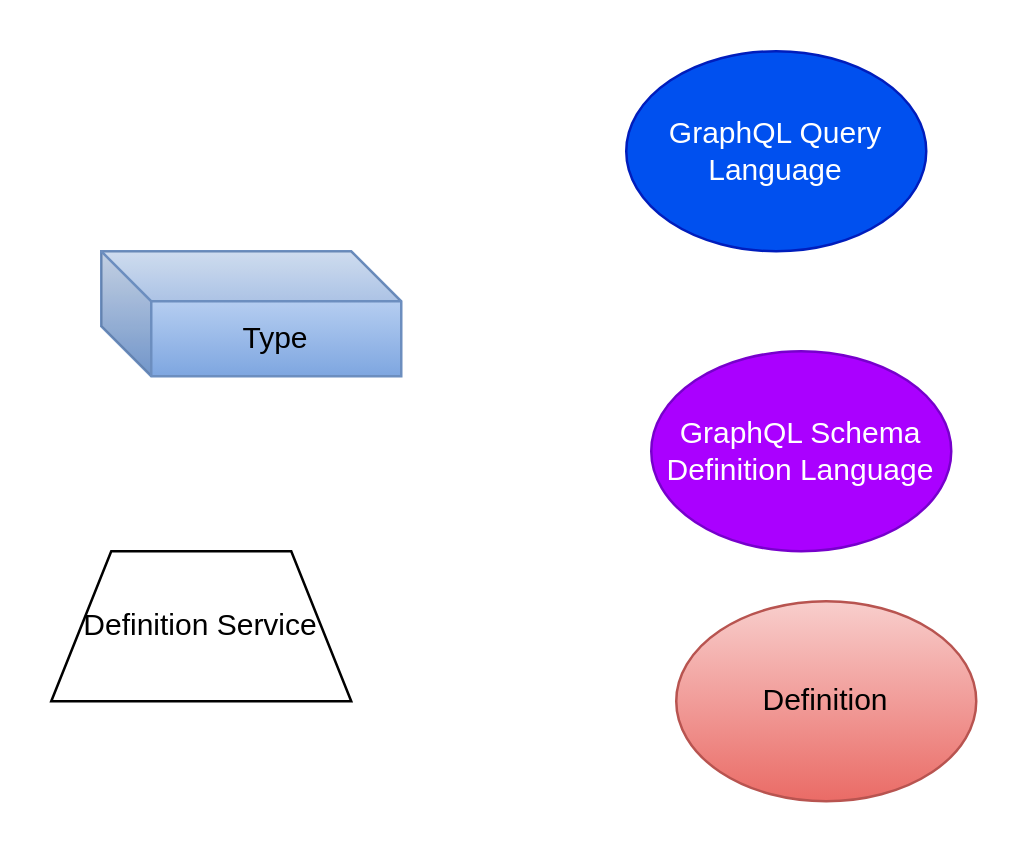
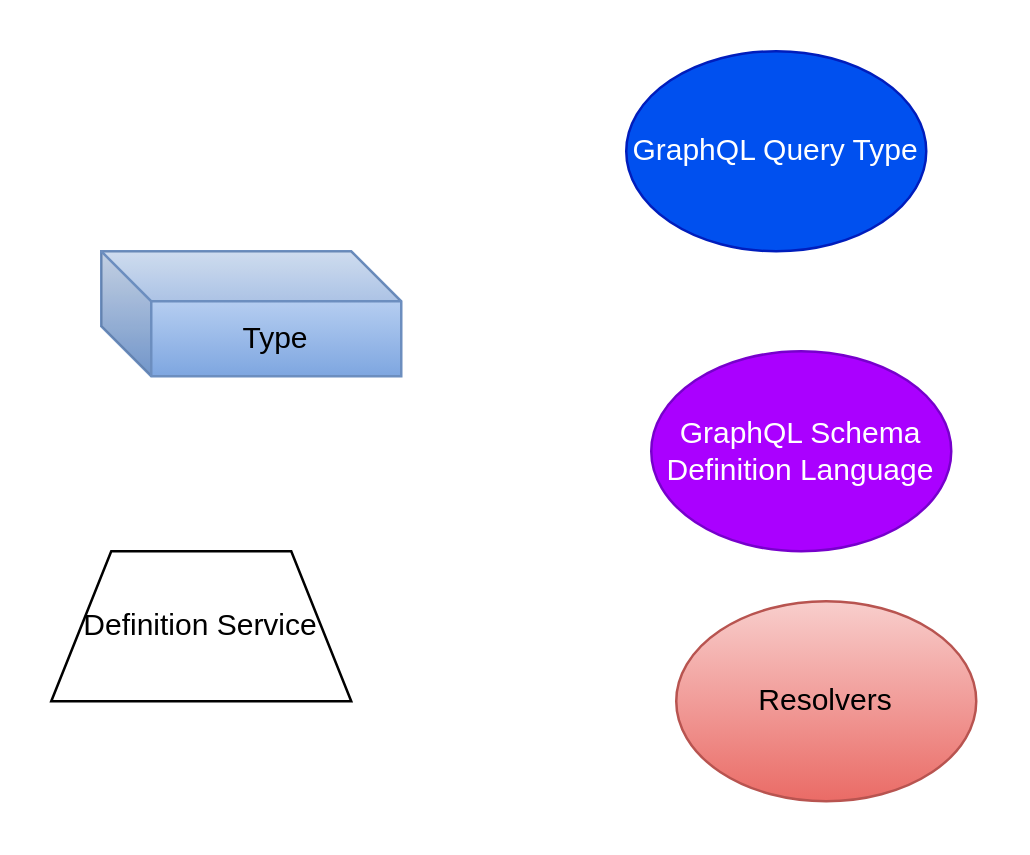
node "GraphQL Query Language": label "GraphQL Query Language" -> "GraphQL Query Type"
node "Definition": label "Definition" -> "Resolvers"
